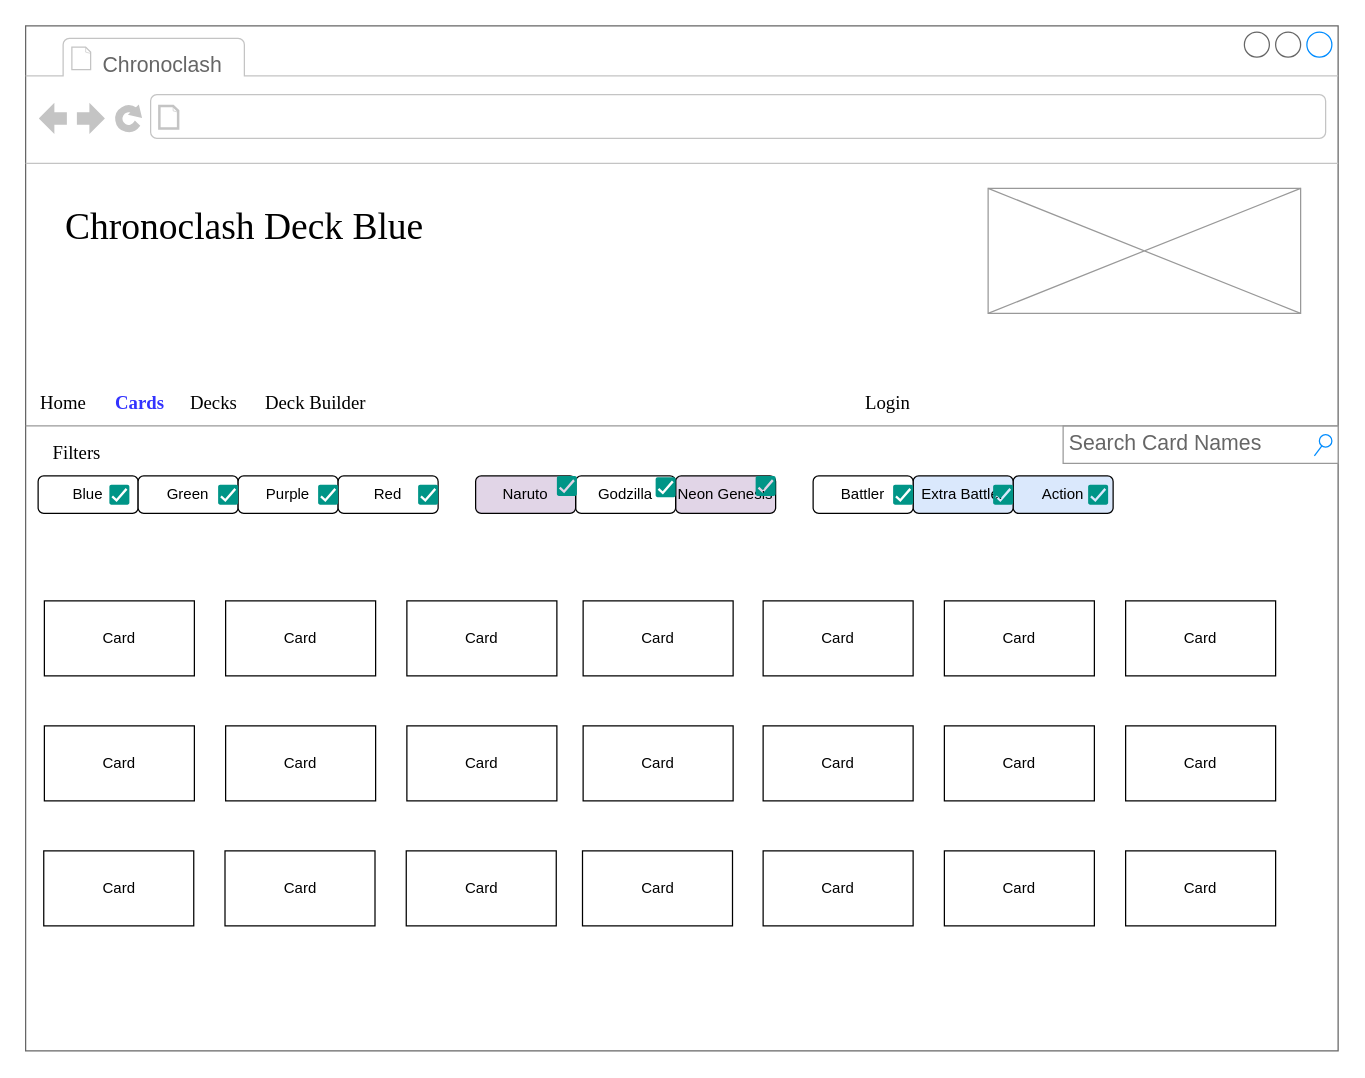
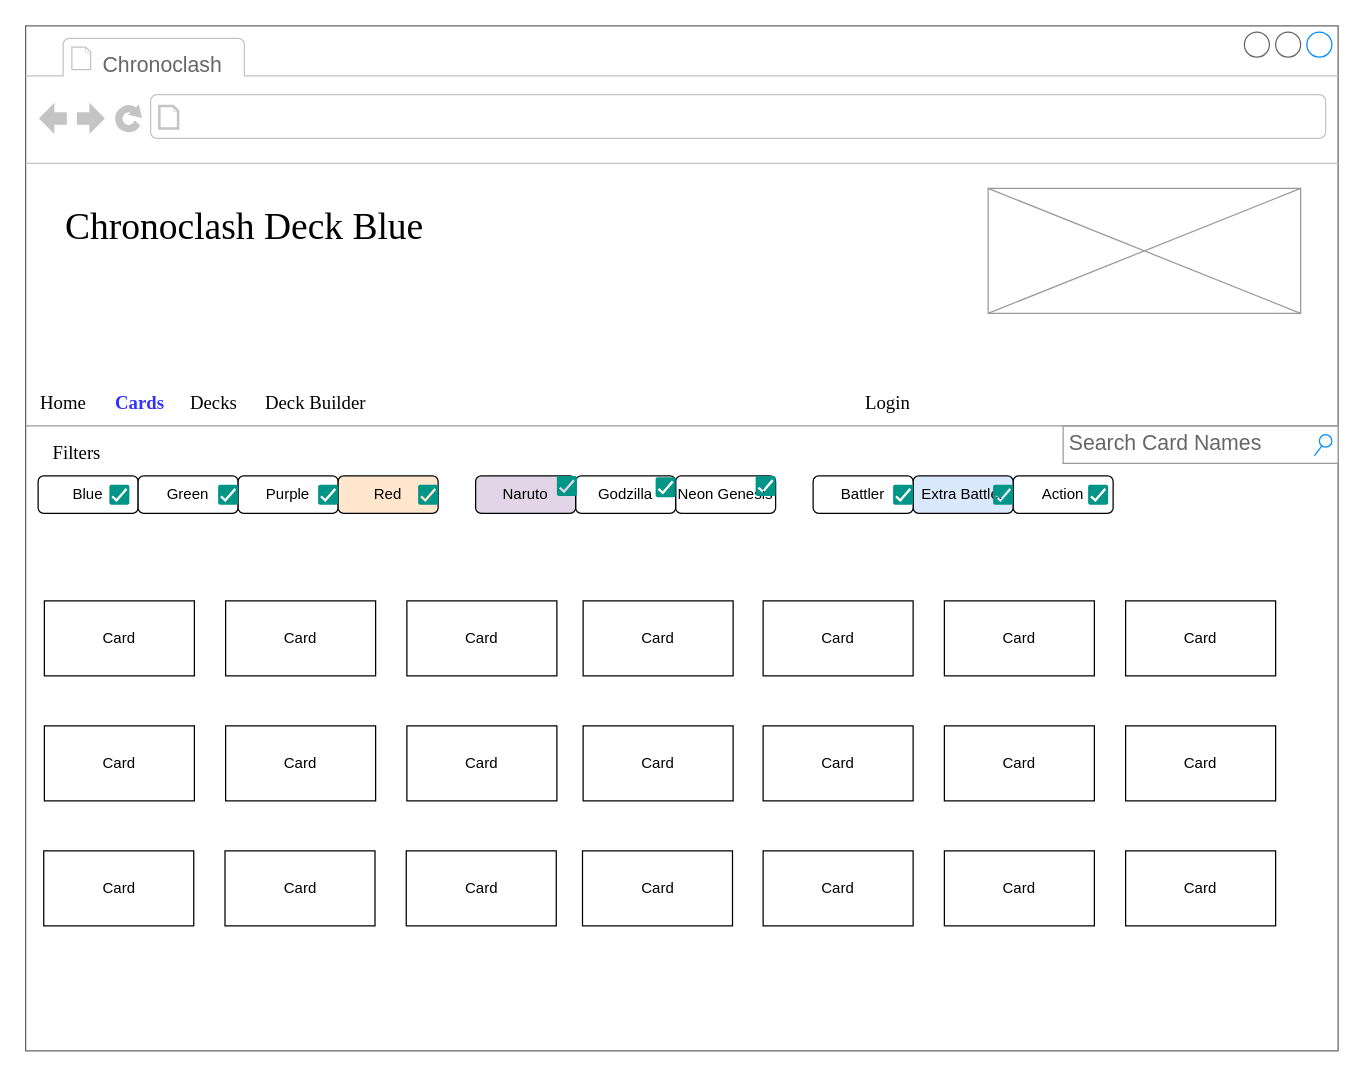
node "Red": fillcolor #ffffff -> #ffe6cc
node "Neon Genesis": fillcolor #e1d5e7 -> #ffffff
node "Action": fillcolor #dae8fc -> #ffffff
